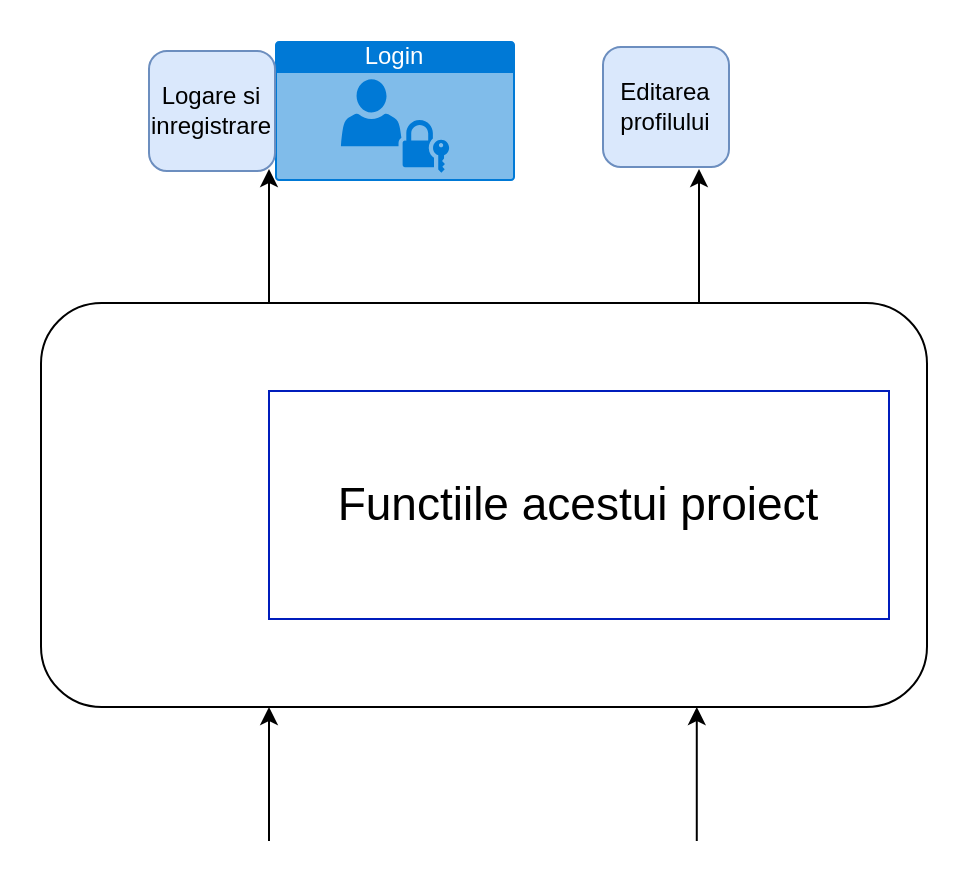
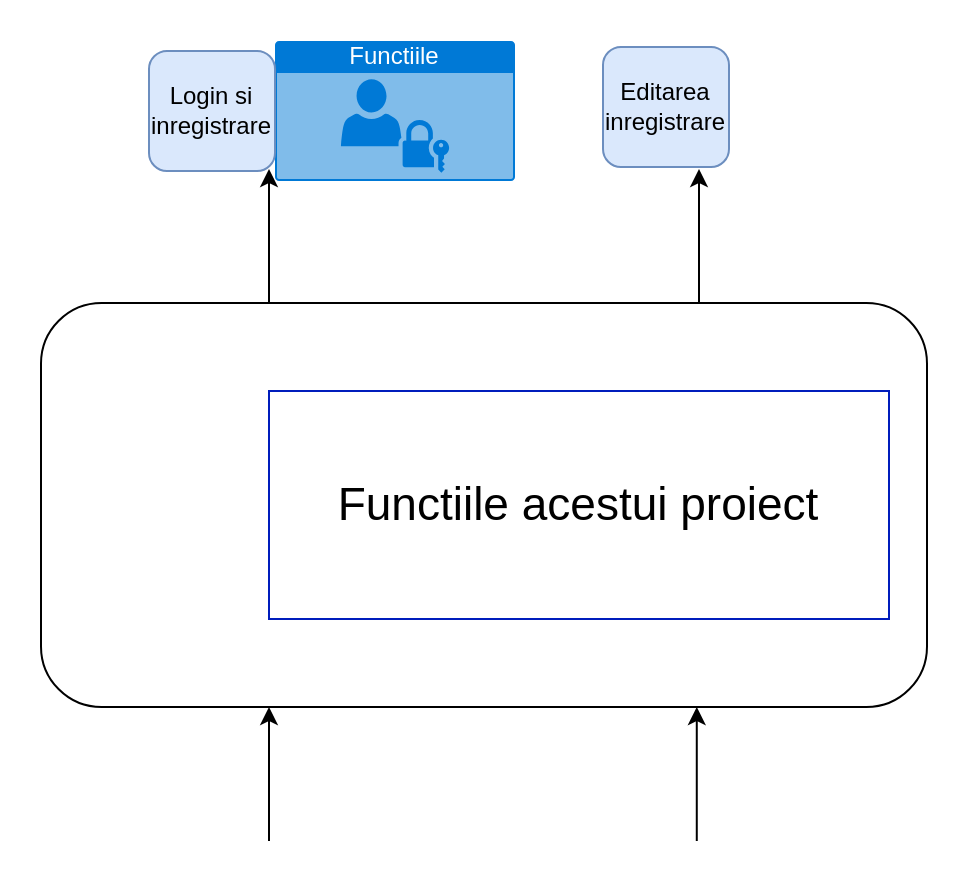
node "Login": label "Login" -> "Functiile"
node "Editarea profilului": label "Editarea profilului" -> "Editarea inregistrare"
node "Logare si inregistrare": label "Logare si inregistrare" -> "Login si inregistrare"
